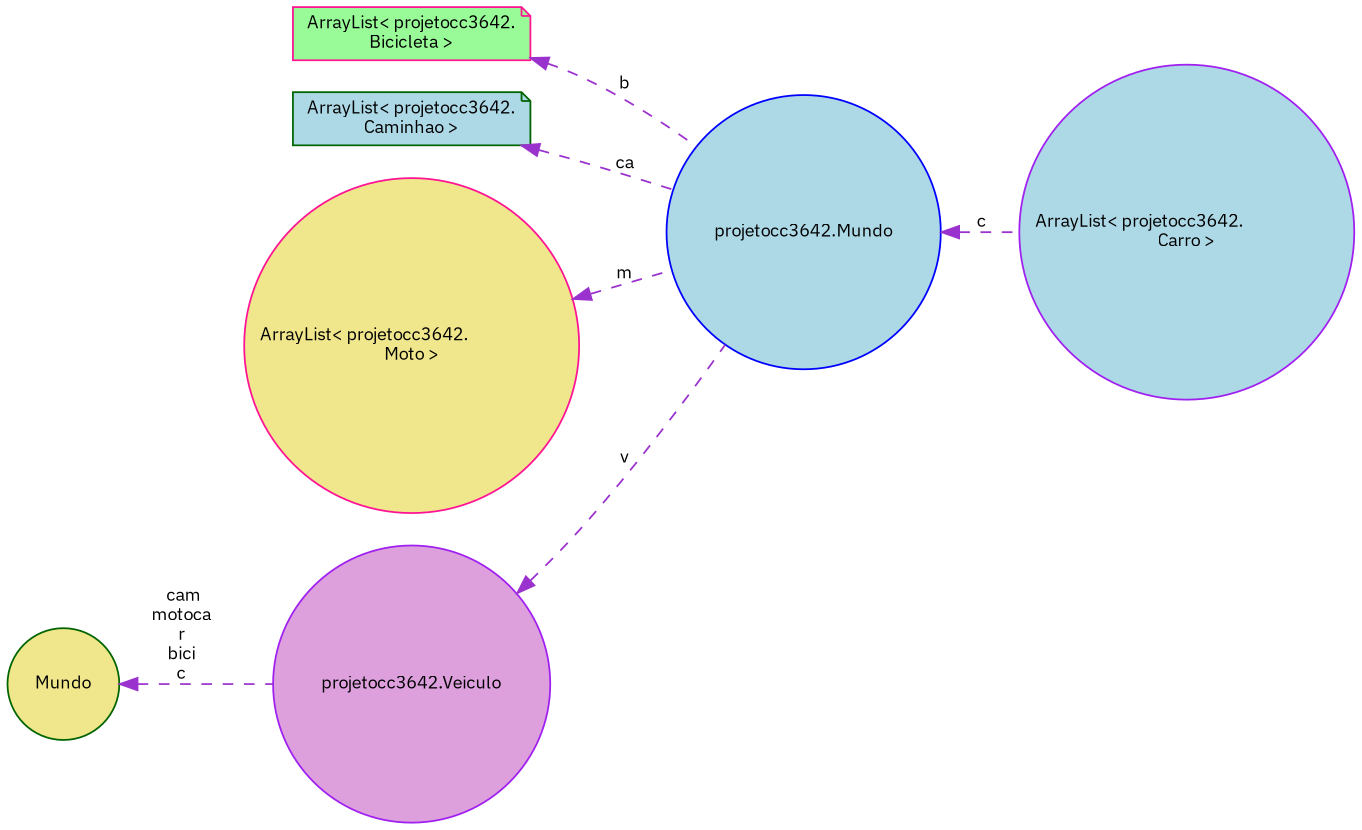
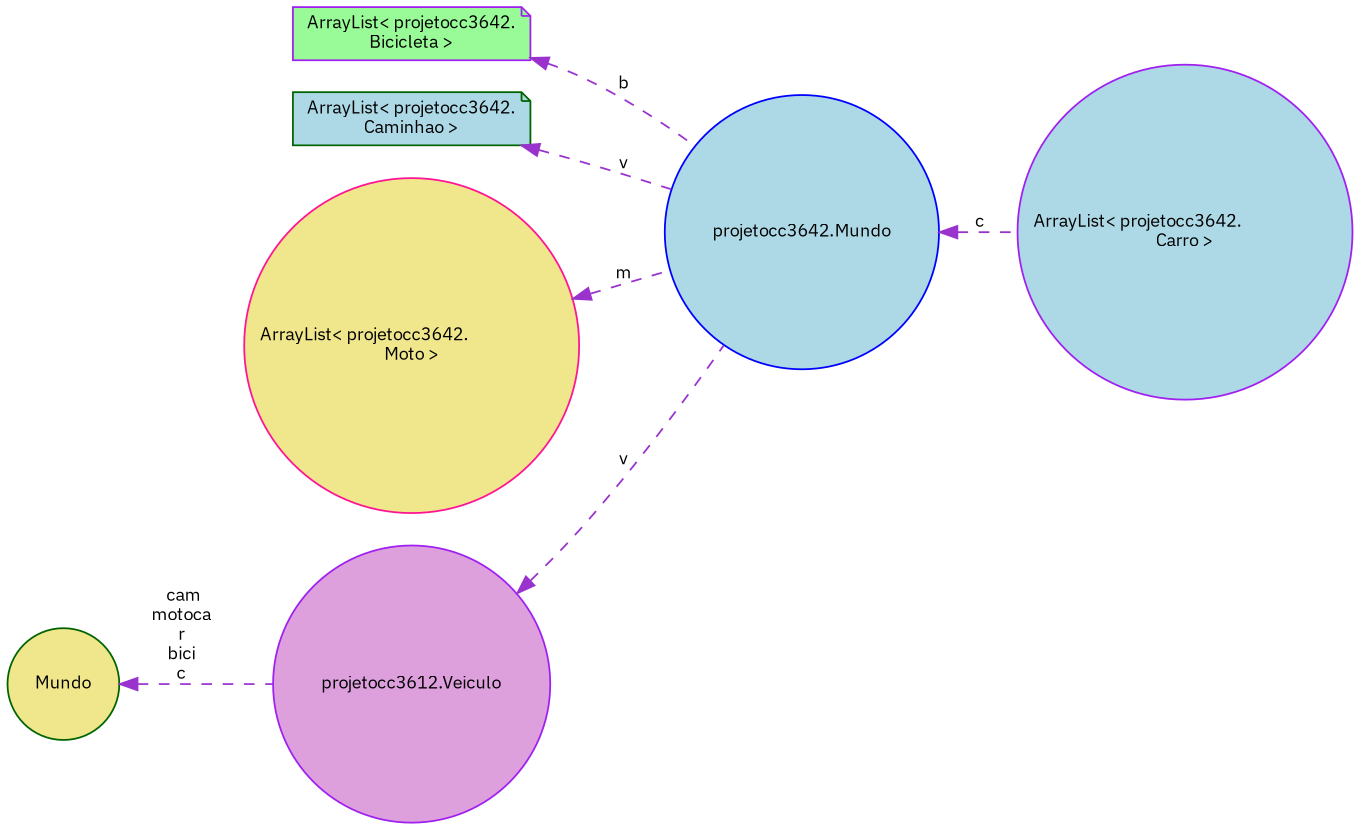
node "ArrayList< projetocc3642. Bicicleta >": color deeppink -> purple
edge "projetocc3642.Mundo" -> "ArrayList< projetocc3642. Caminhao >": label " ca" -> " v"
node "projetocc3642.Veiculo": label "projetocc3642.Veiculo" -> "projetocc3612.Veiculo"
